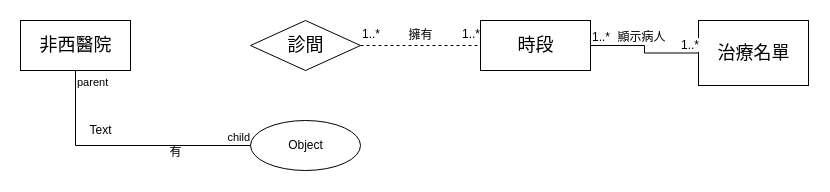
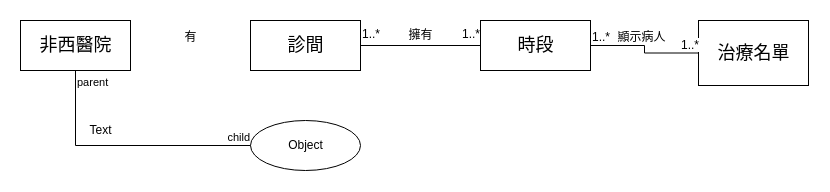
node "診間": shape diamond -> rectangle
edge "診間" -- "時段": style dashed -> solid
node "有": moved (176, 151) -> (191, 36)
